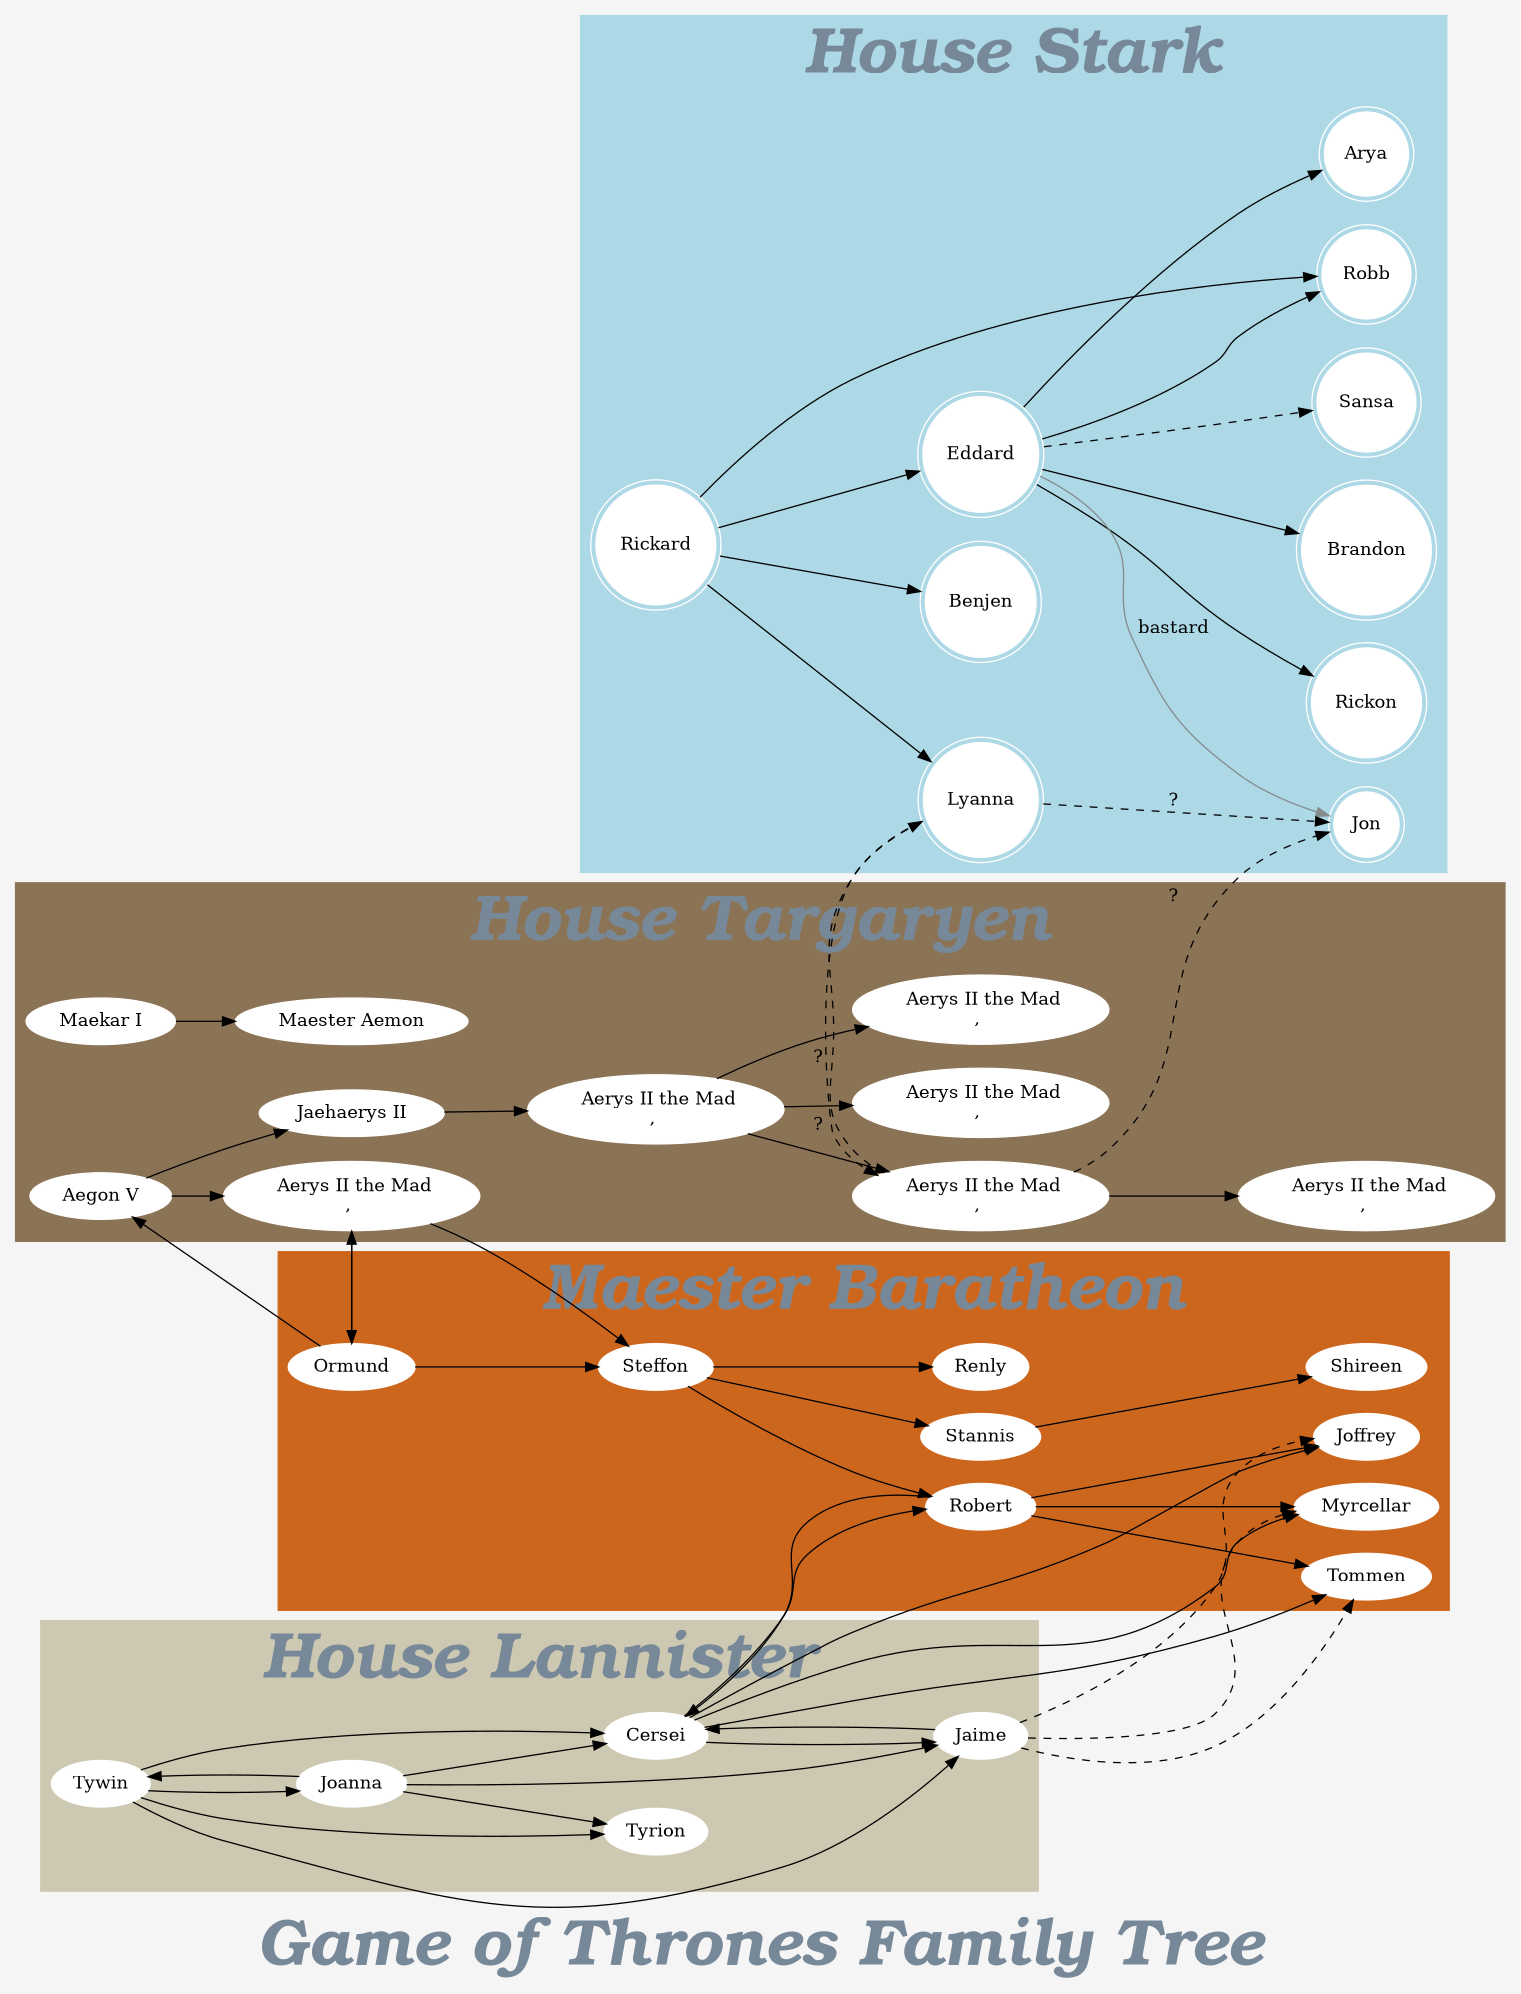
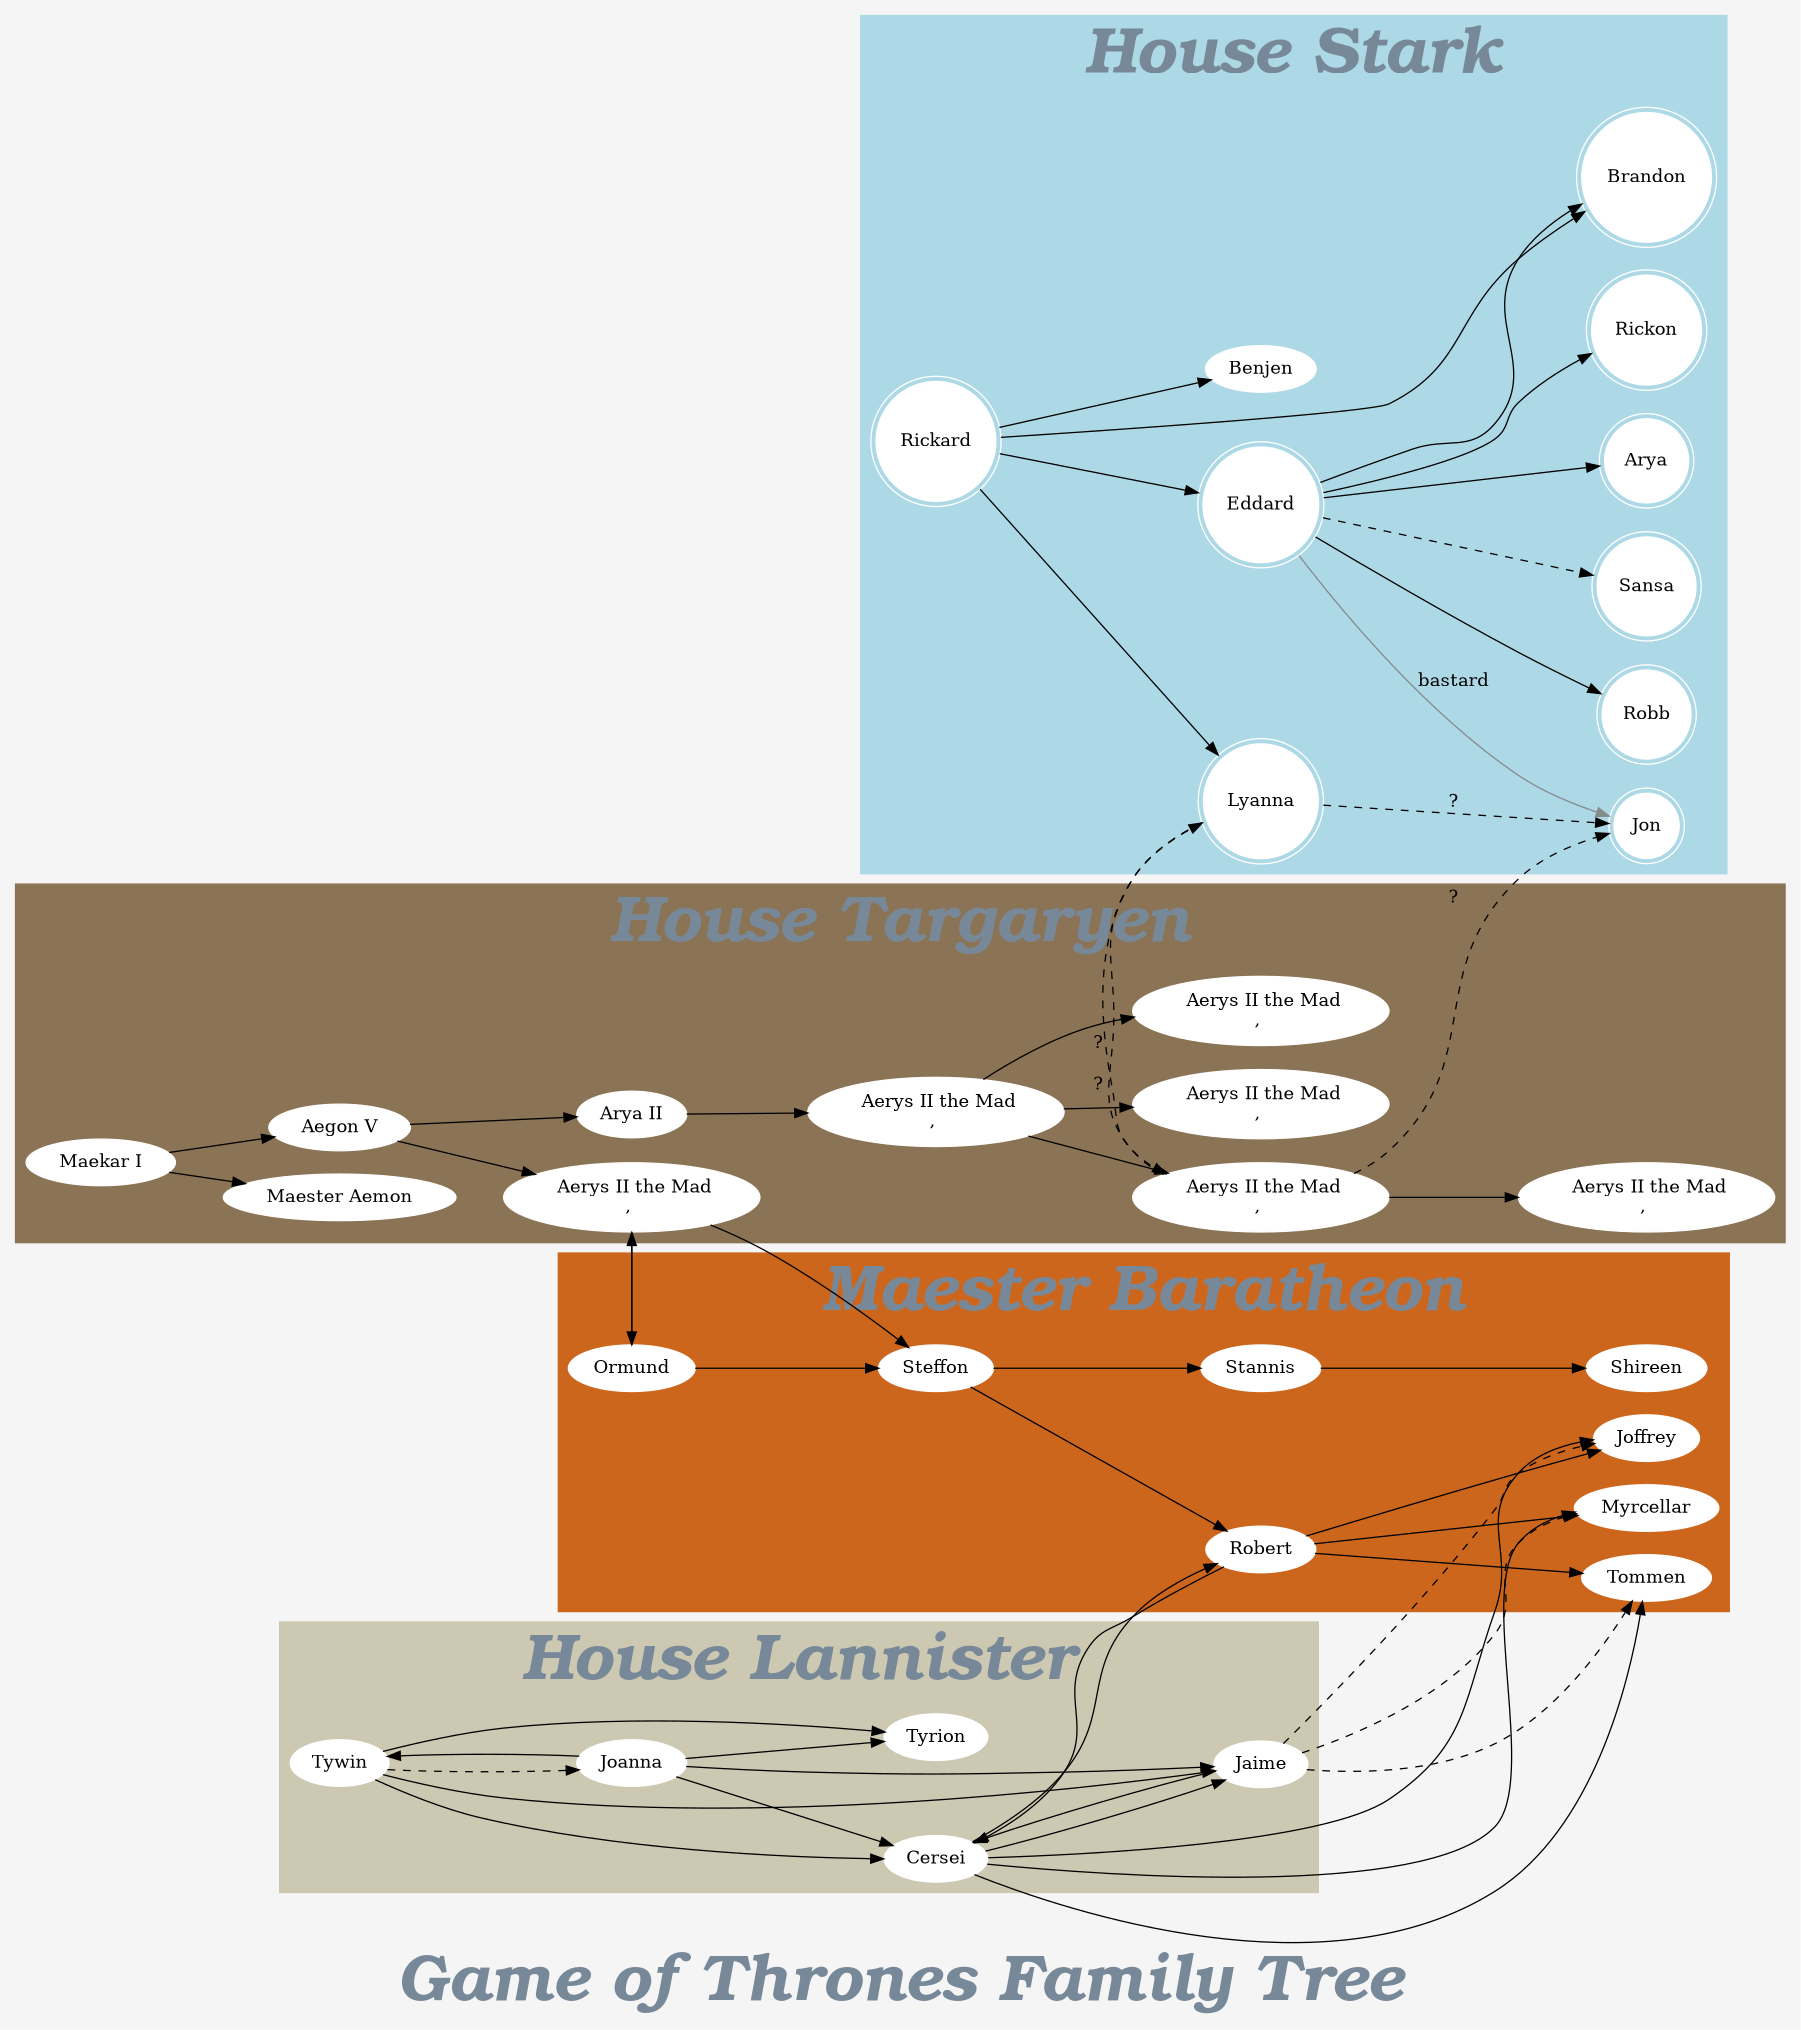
edge "Rickard" -> "Robb": now "Rickard" -> "Brandon"
node "Benjen": shape doublecircle -> ellipse
node "Jaehaerys II": label "Jaehaerys II" -> "Arya II"
edge "Ormund" -> "Aegon V": now "Maekar I" -> "Aegon V"
node "Renly": removed
edge "Tywin" -> "Joanna": style solid -> dashed
